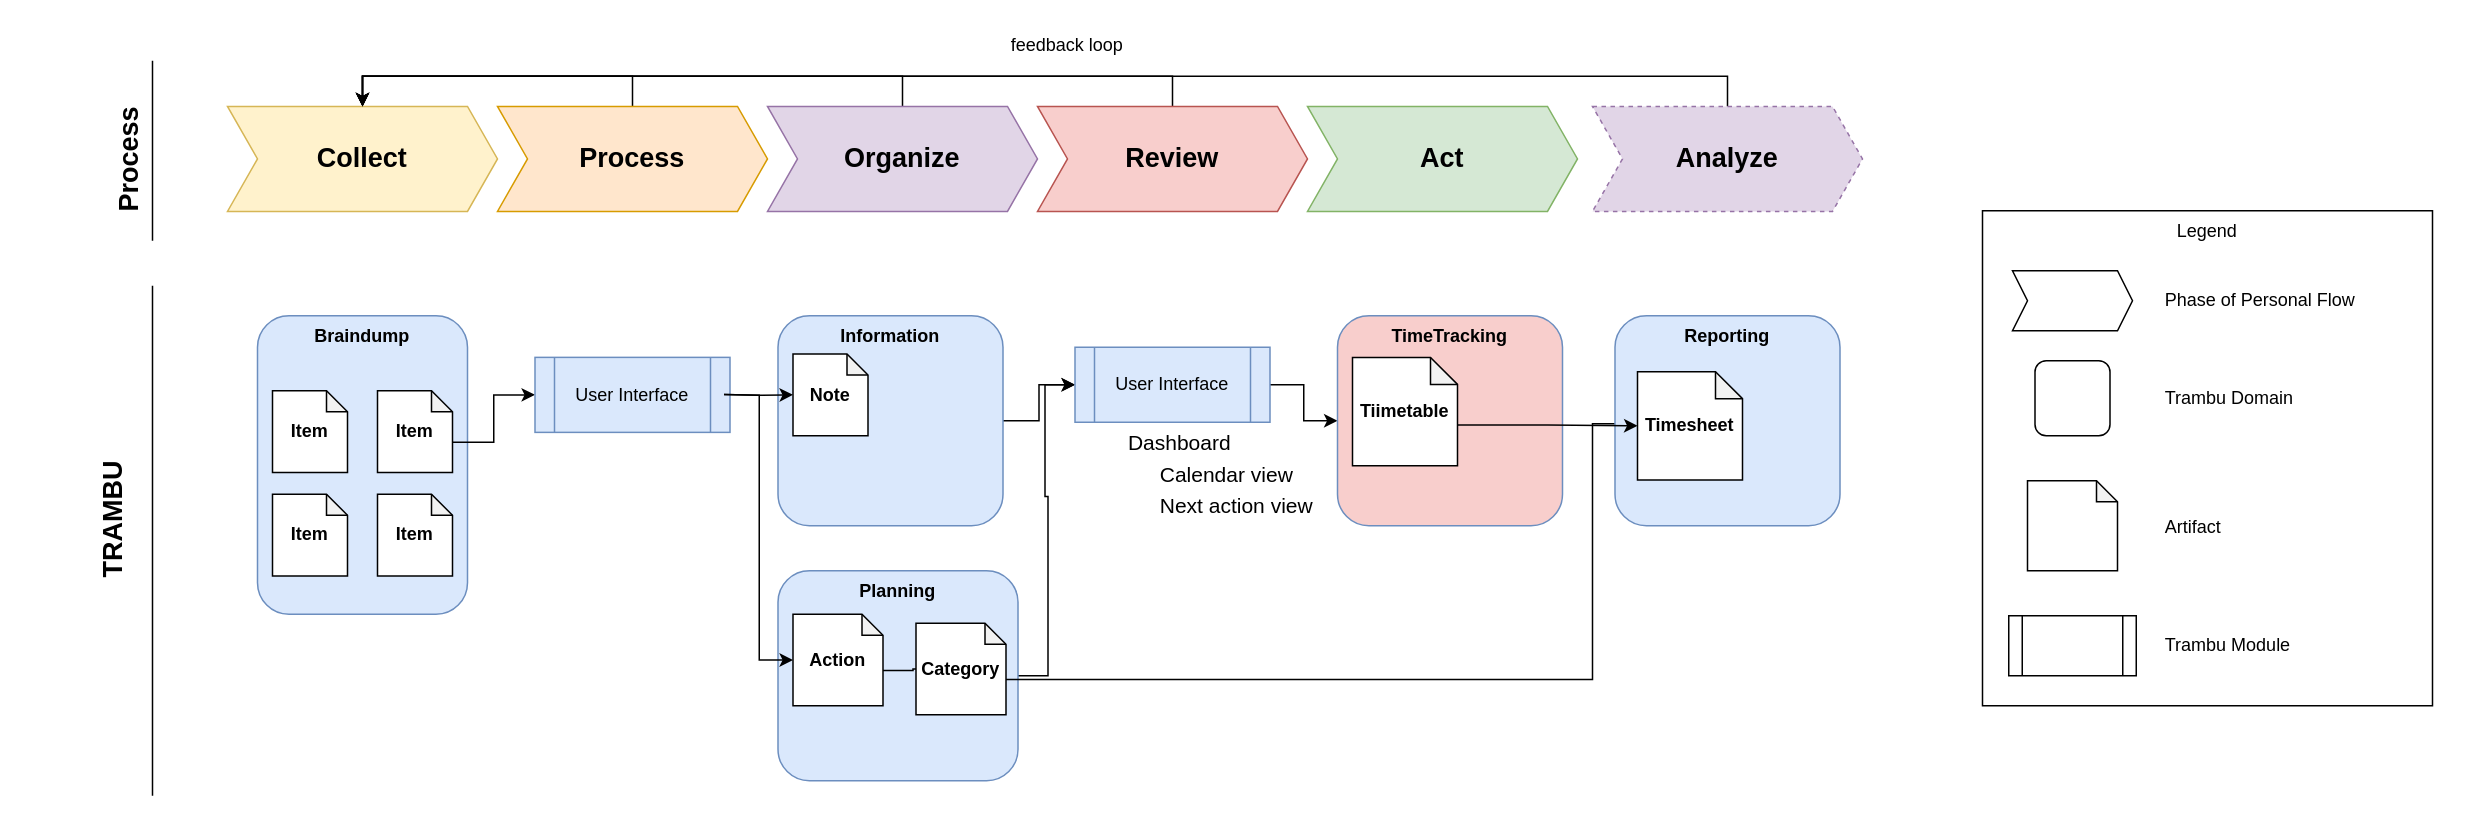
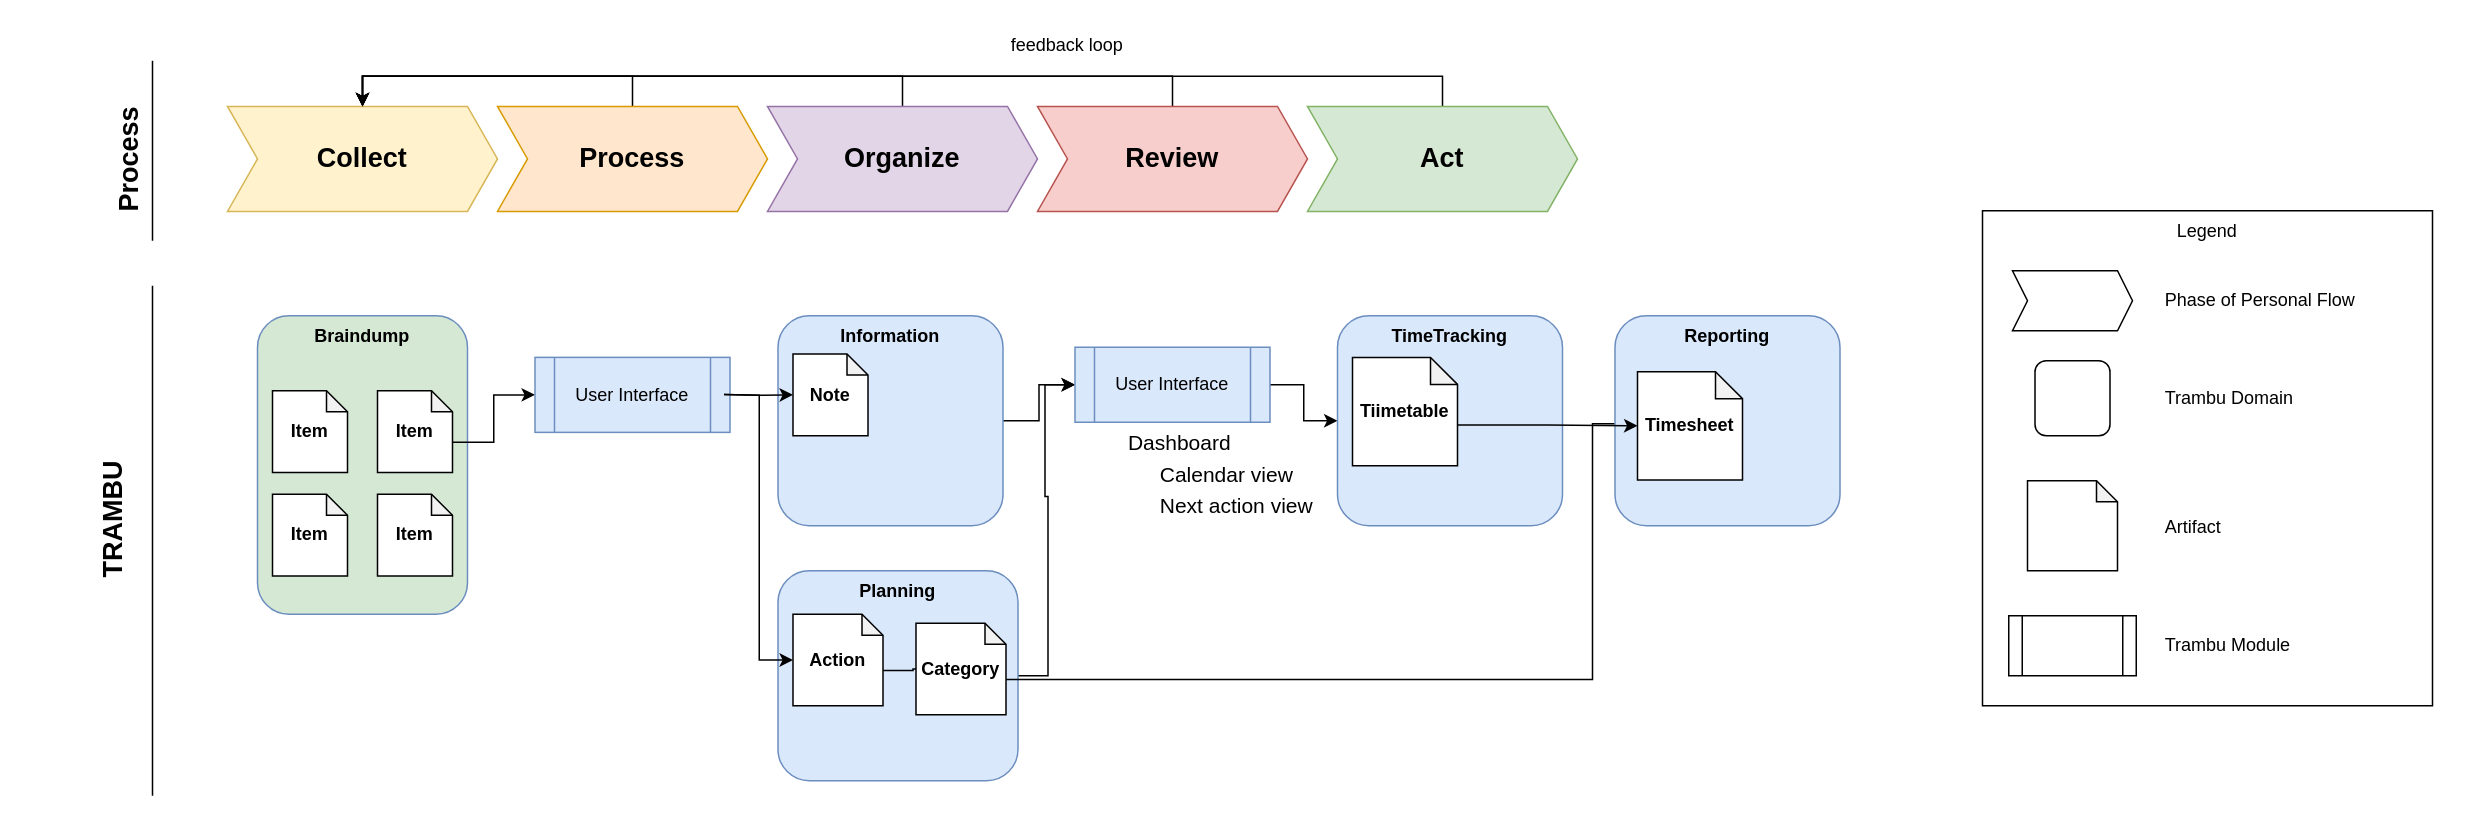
edge "Analyze" -> "Collect": removed
edge "Act" -> "Collect": added
node "Analyze": removed
node "TimeTracking": fillcolor #f8cecc -> #dae8fc
node "Braindump": fillcolor #dae8fc -> #d5e8d4
